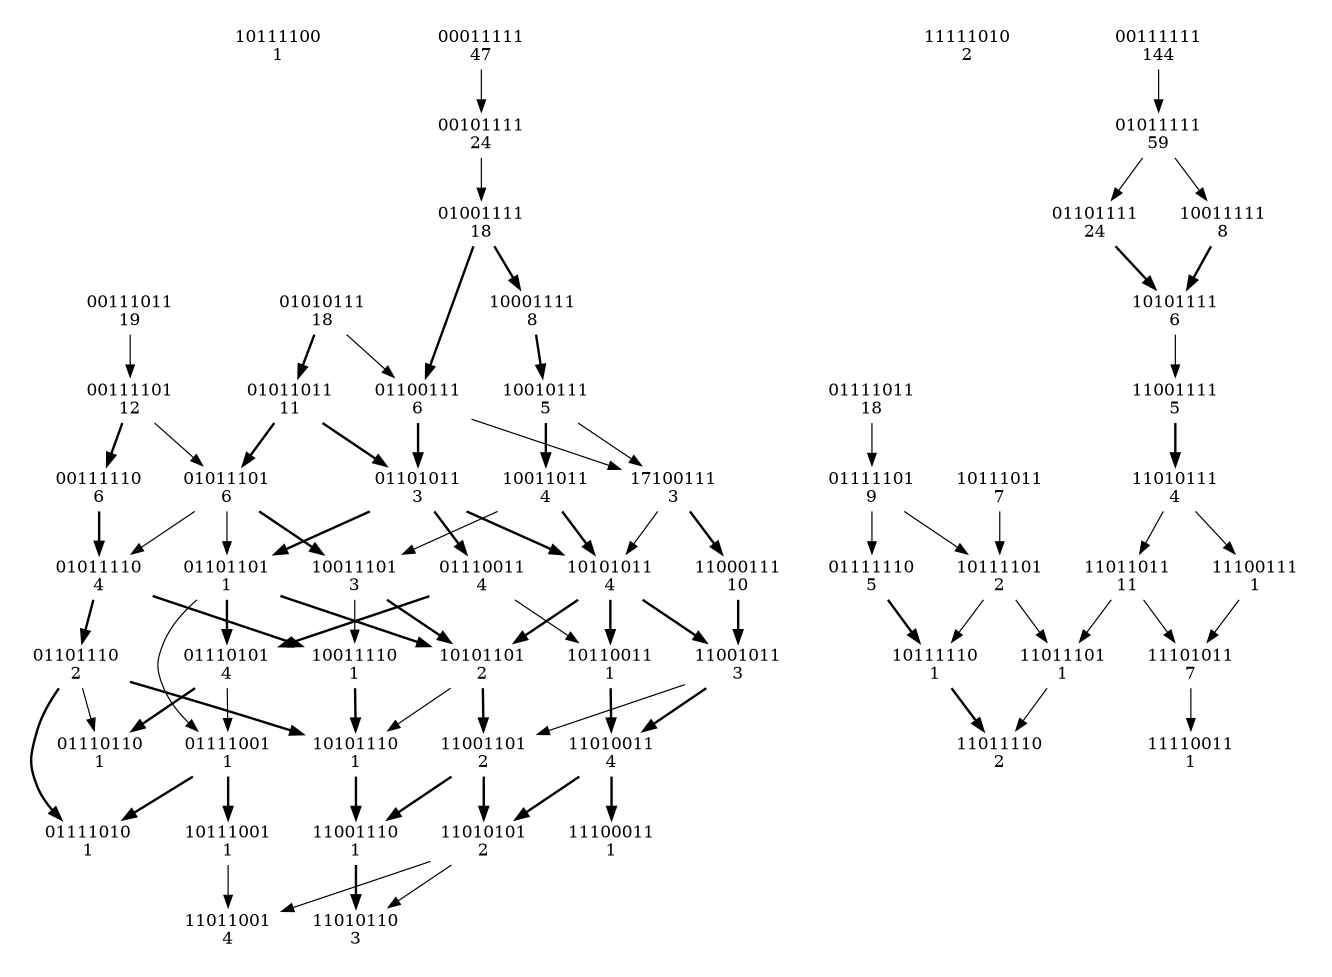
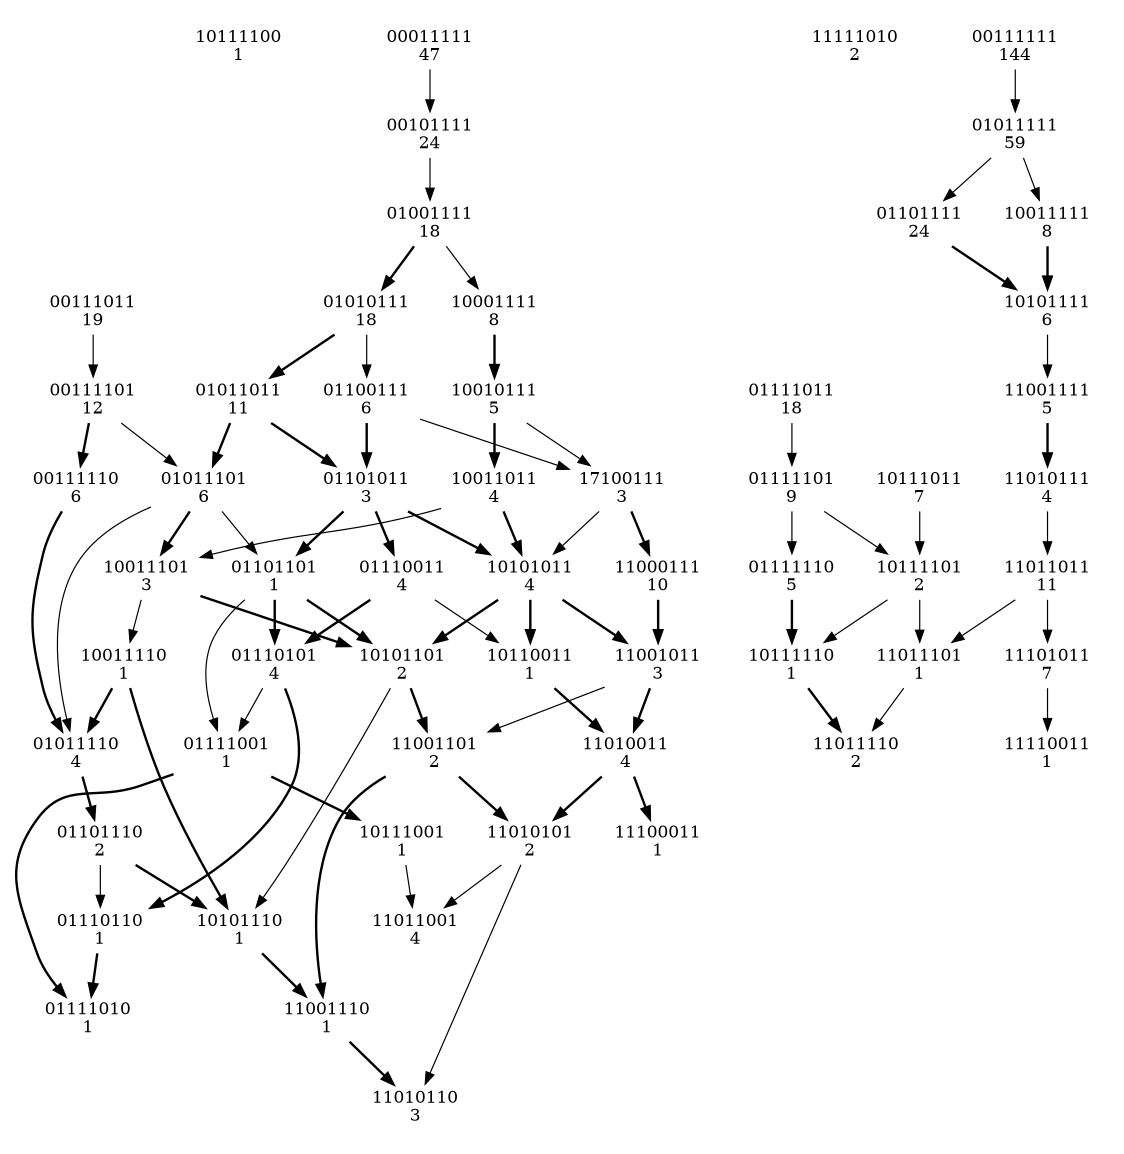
edge "01001111 18" -> "10001111 8": style bold -> solid
edge "01001111 18" -> "01100111 6": now "01001111 18" -> "01010111 18"
node "11100111 1": removed
edge "01011110 4" -> "10011110 1": reversed
edge "01101110 2" -> "01111010 1": now "01110110 1" -> "01111010 1"
